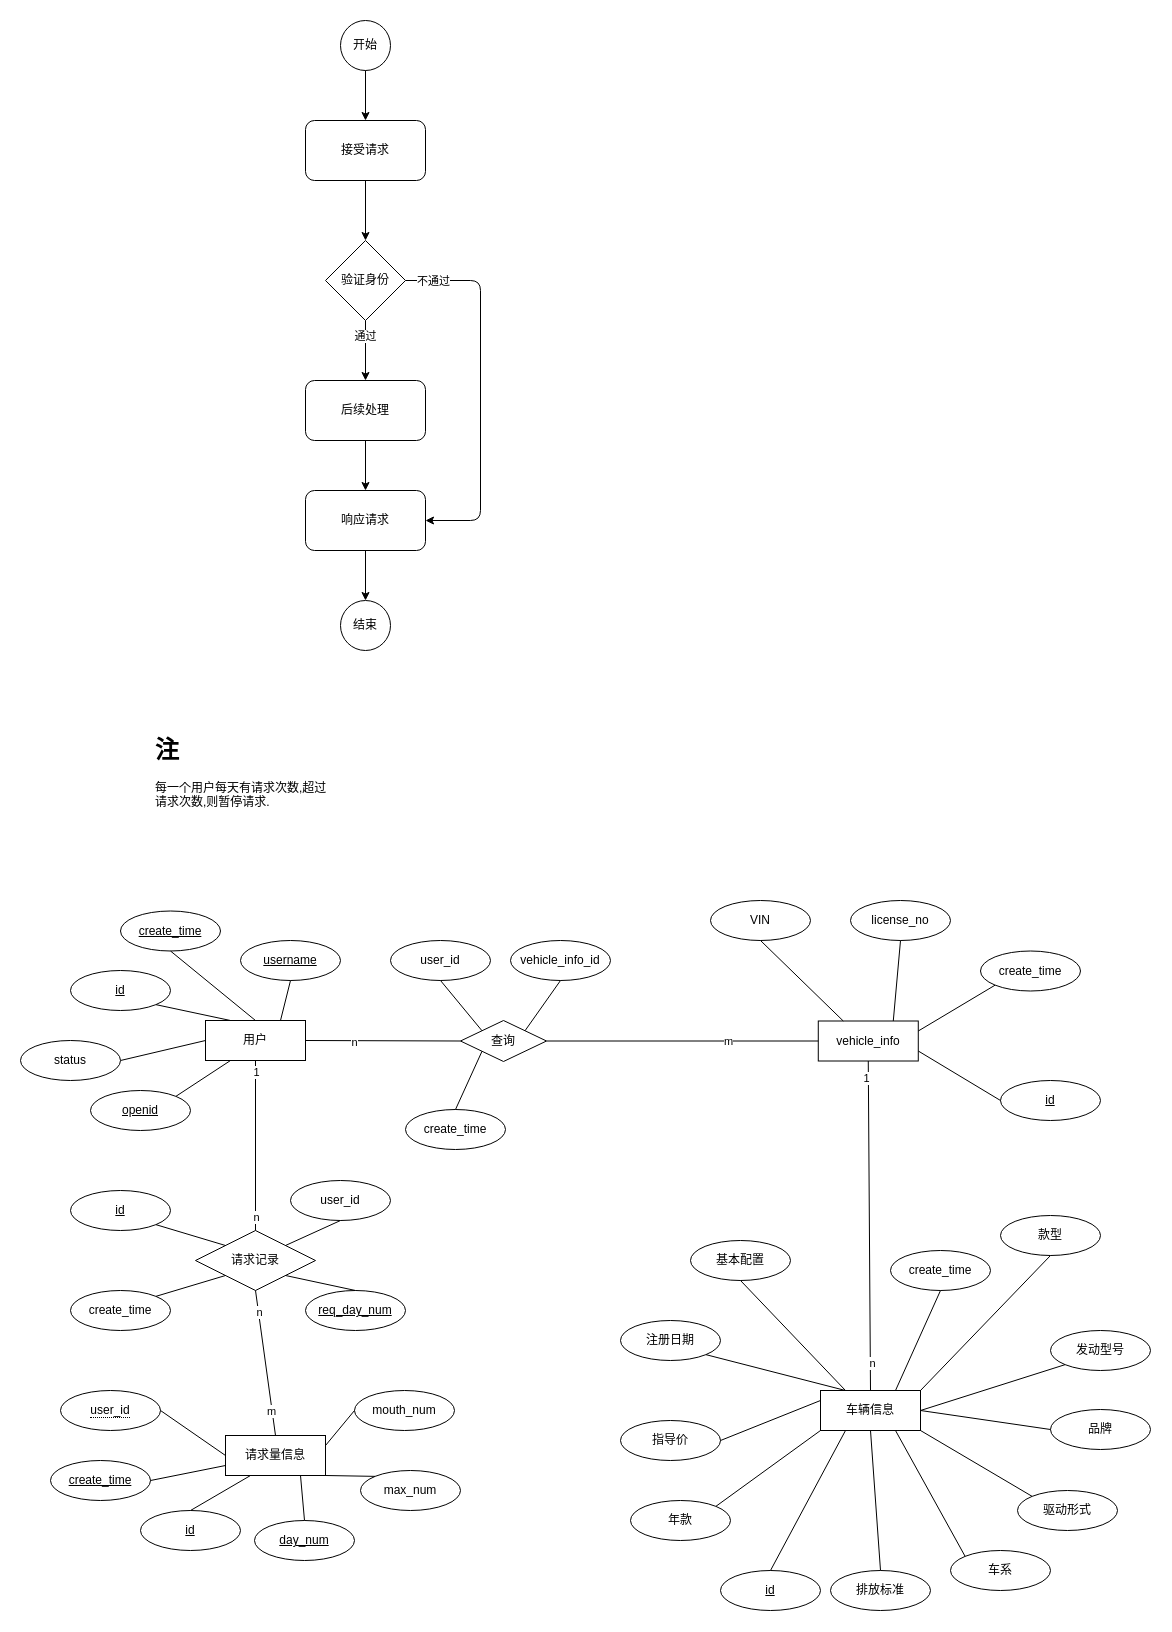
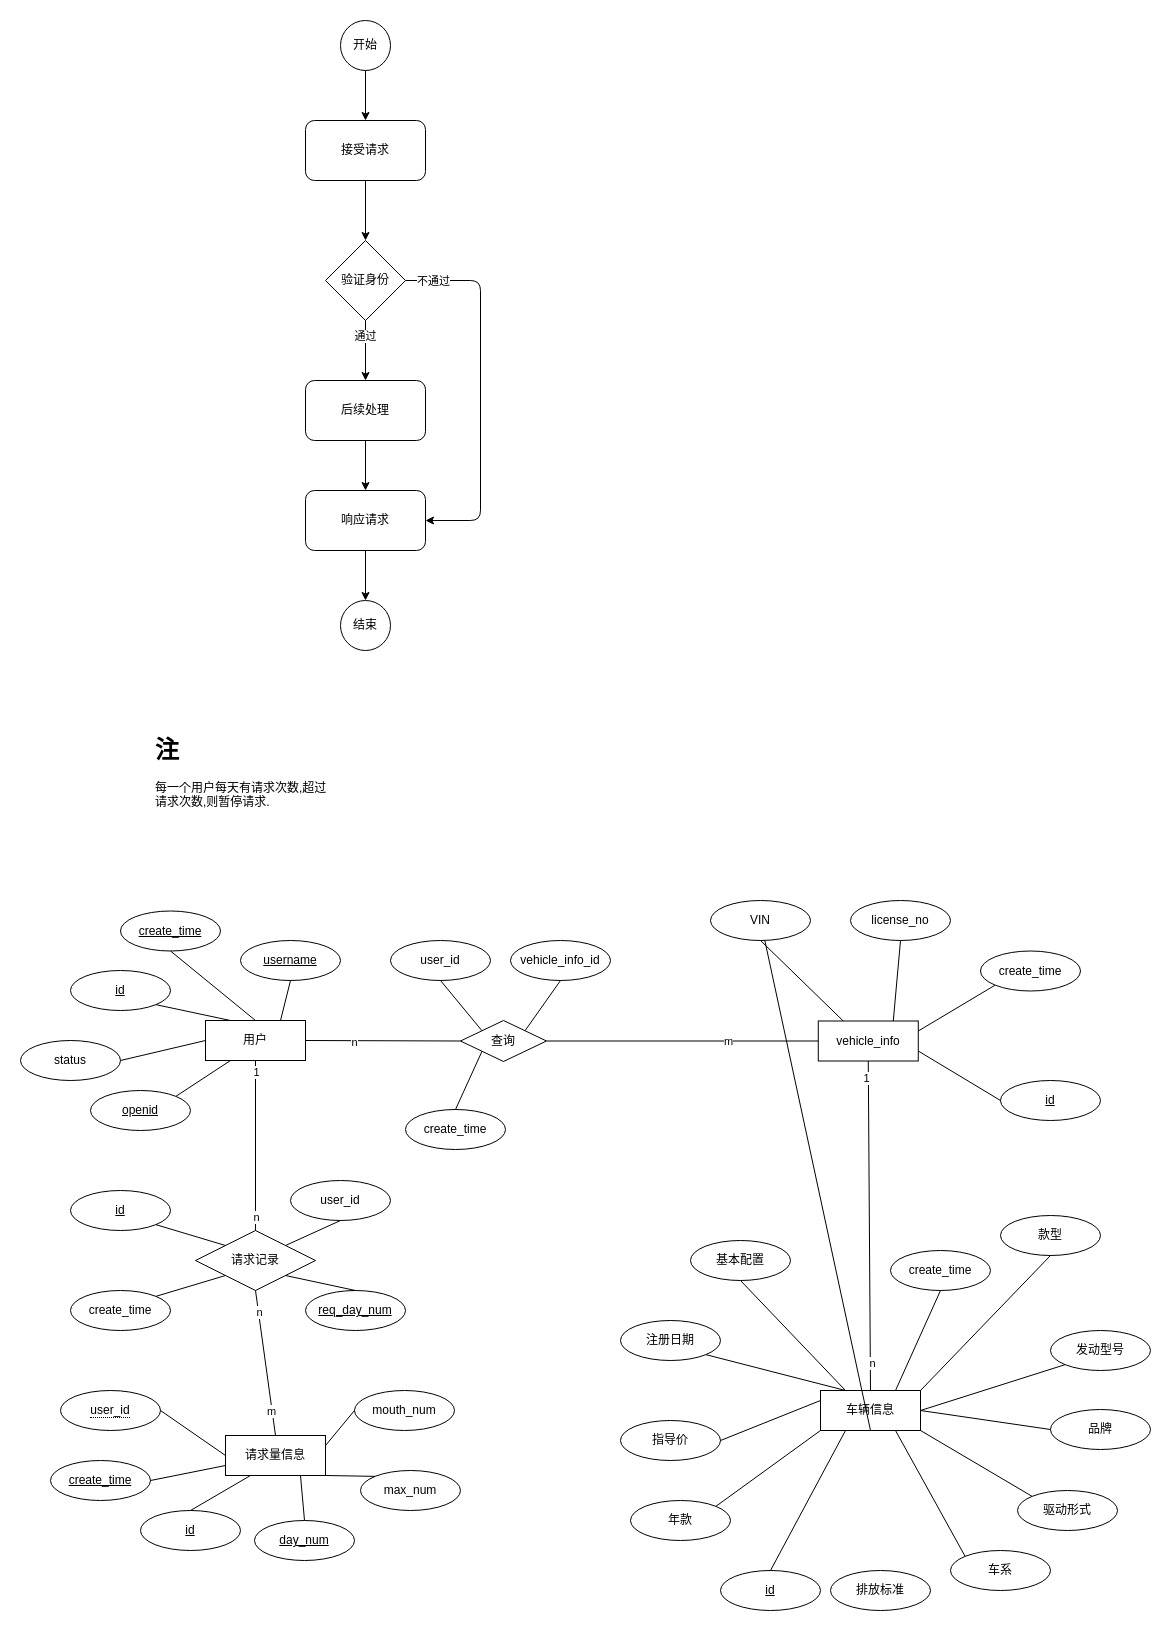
edge "车辆信息" -- "排放标准": now "车辆信息" -- "VIN"
